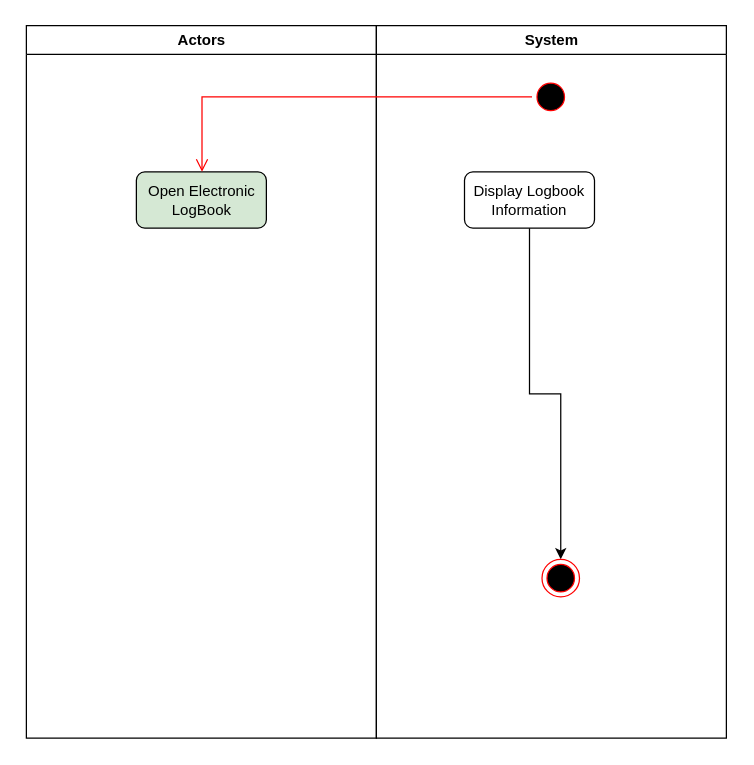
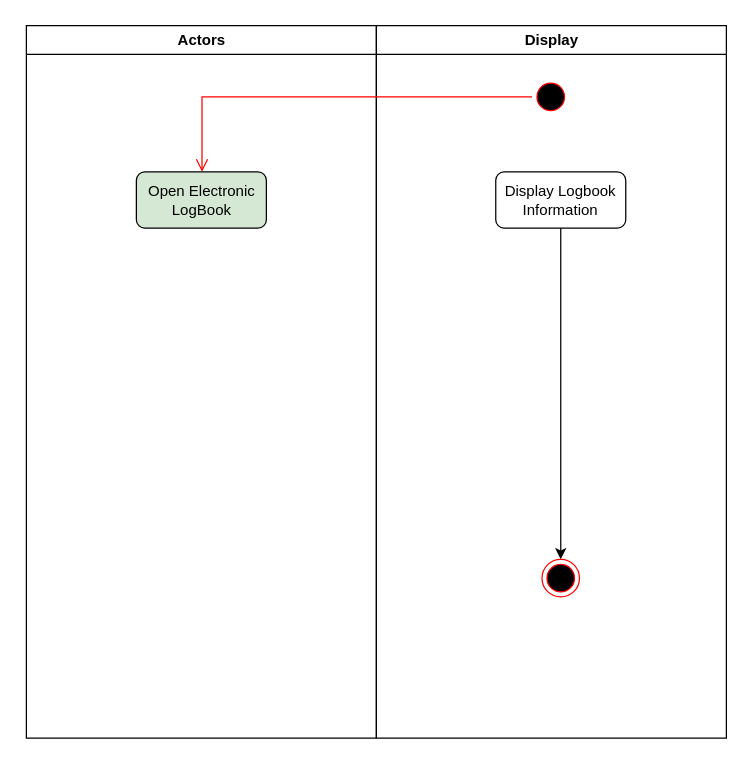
node "System": label "System" -> "Display"
node "Display Logbook Information": moved (529, 200) -> (561, 200)
